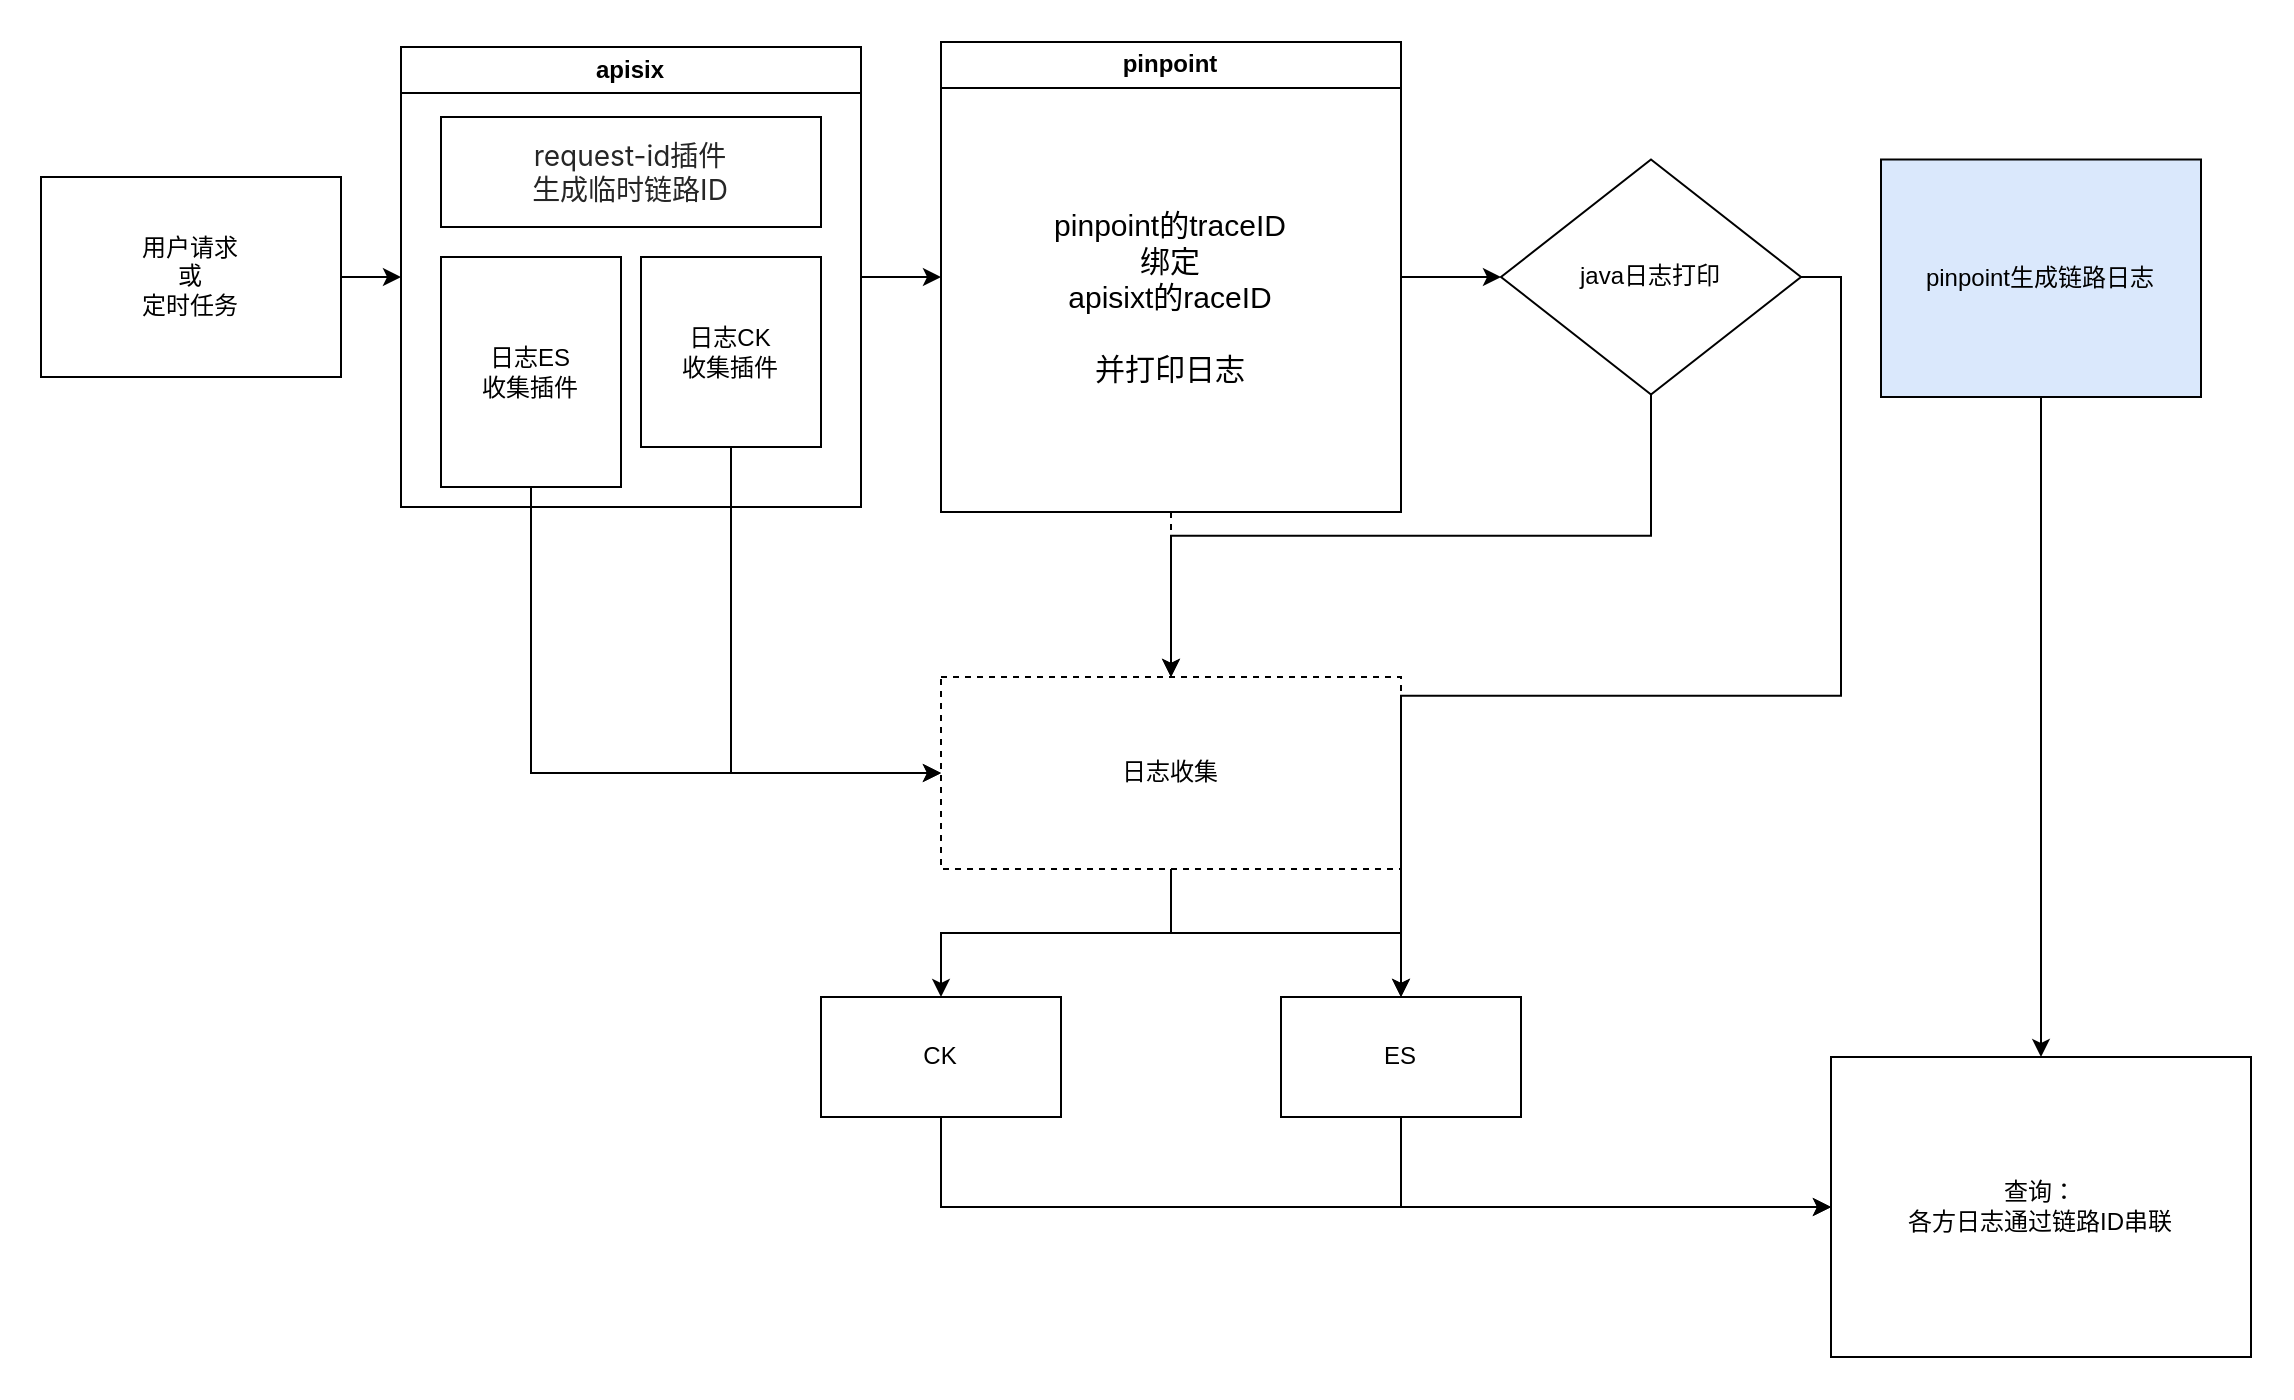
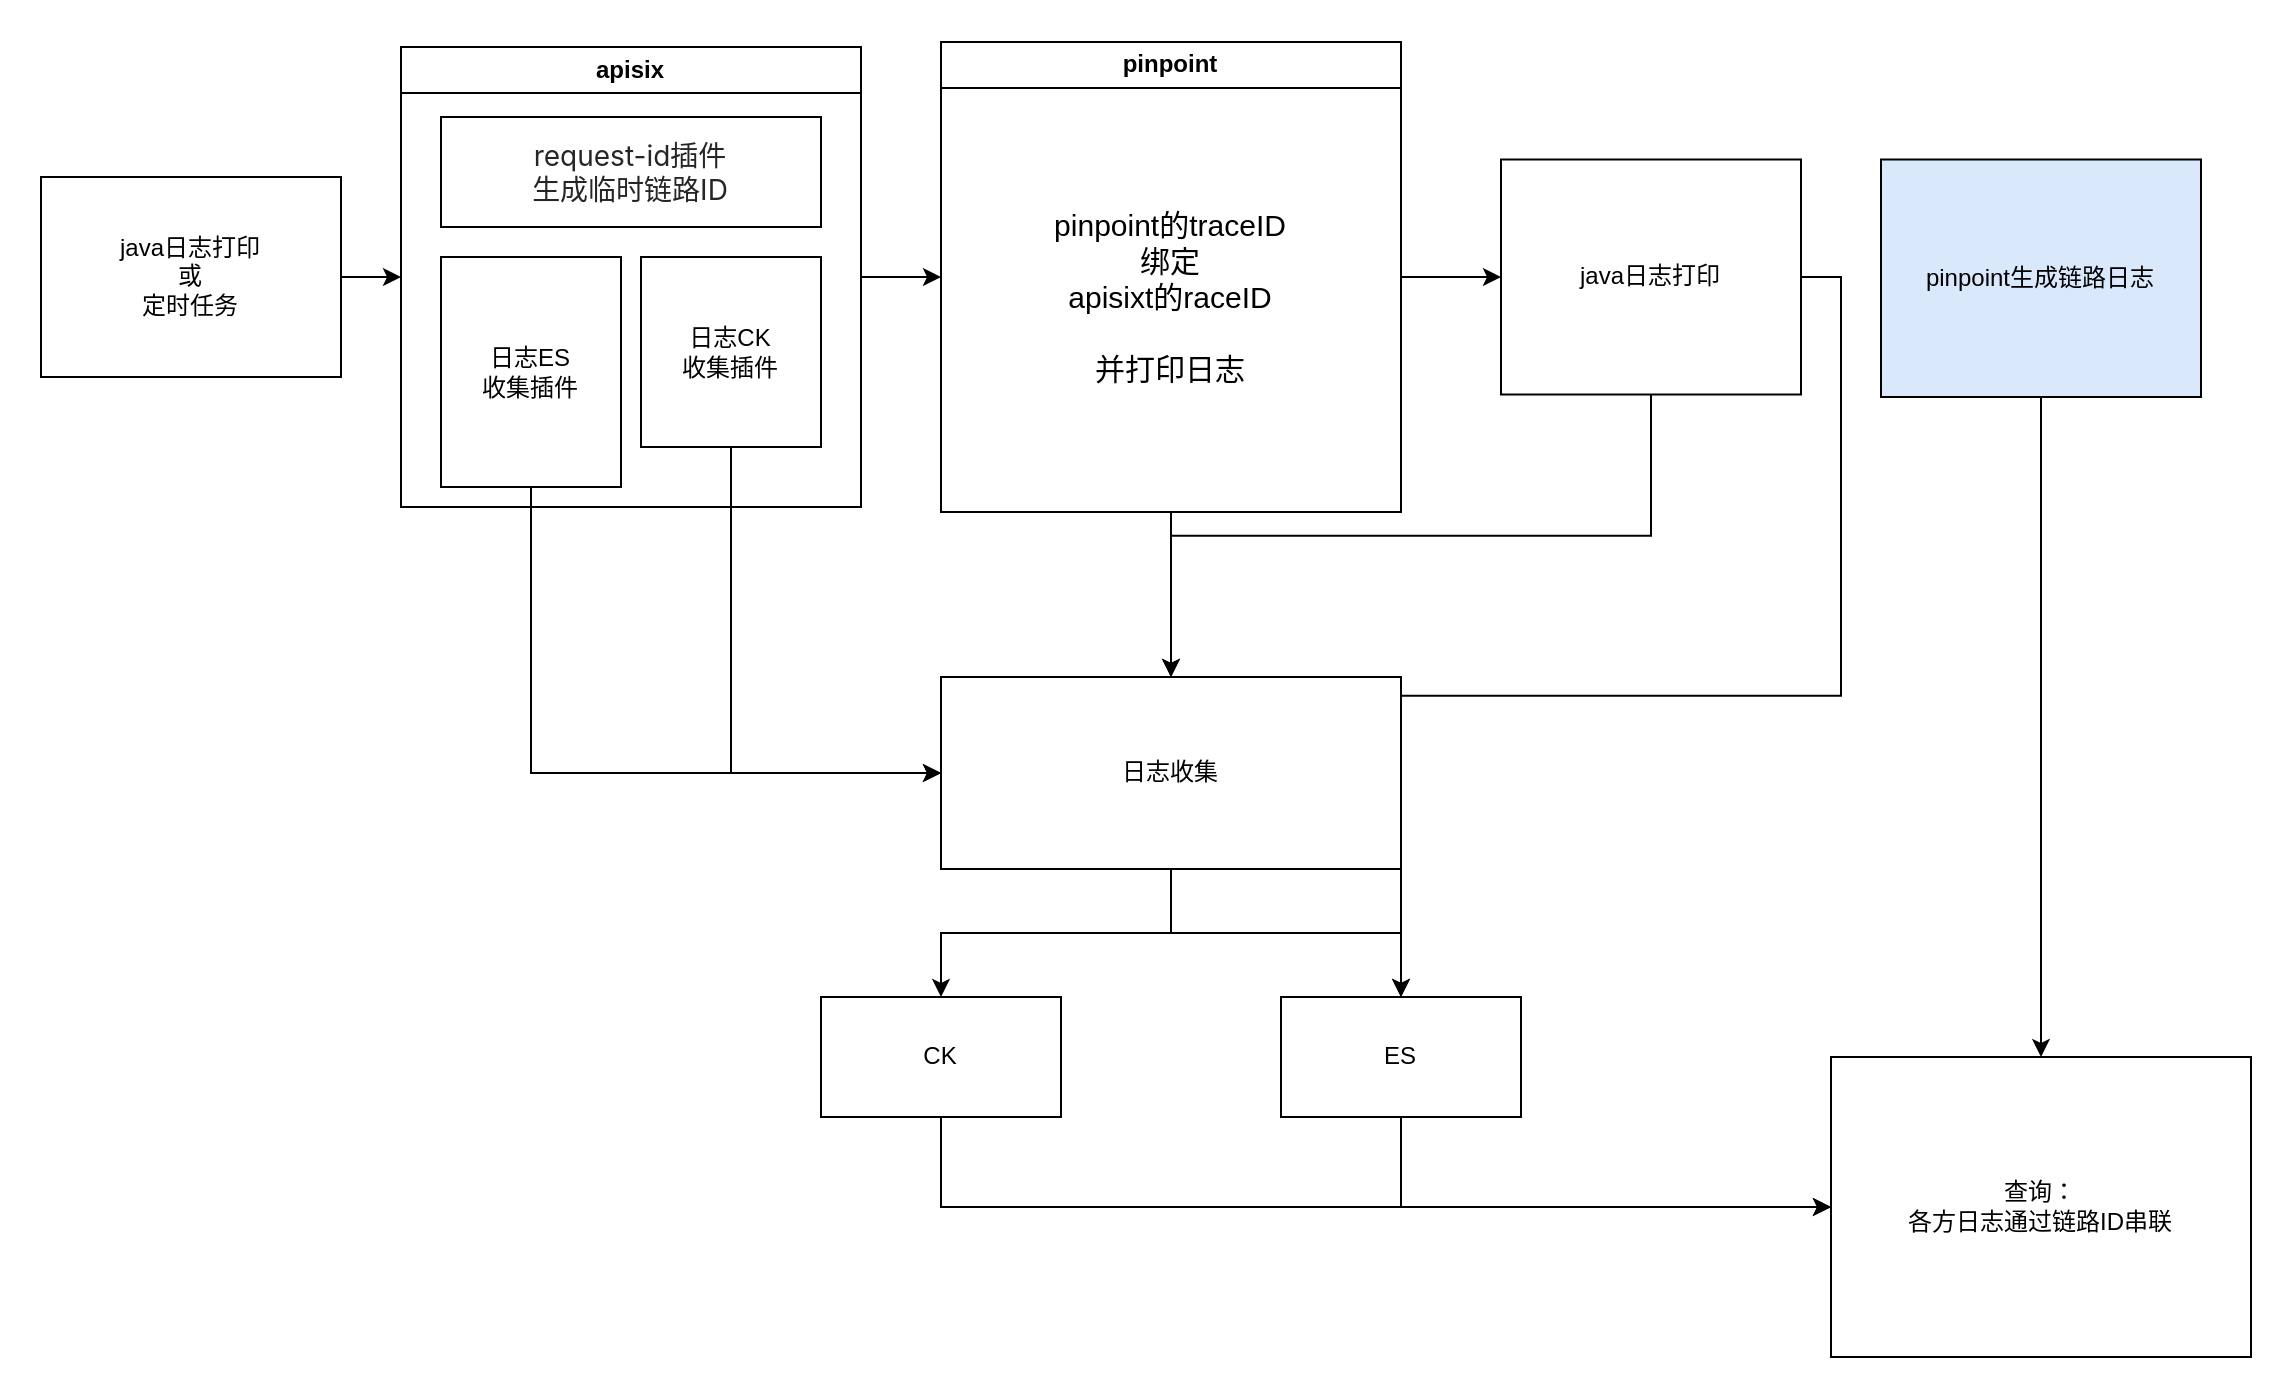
node "用户请求 或 定时任务": label "用户请求 或 定时任务" -> "java日志打印 或 定时任务"
node "java日志打印": shape diamond -> rectangle
edge "pinpoint" -> "日志收集": style dashed -> solid
node "日志收集": style dashed -> solid
